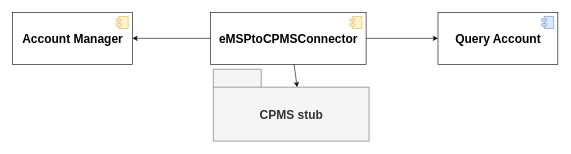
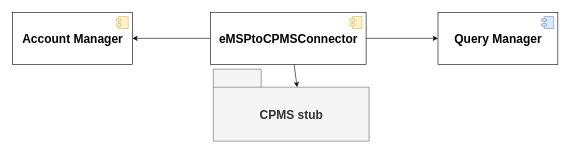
node "Query Account": label "Query Account" -> "Query Manager"
